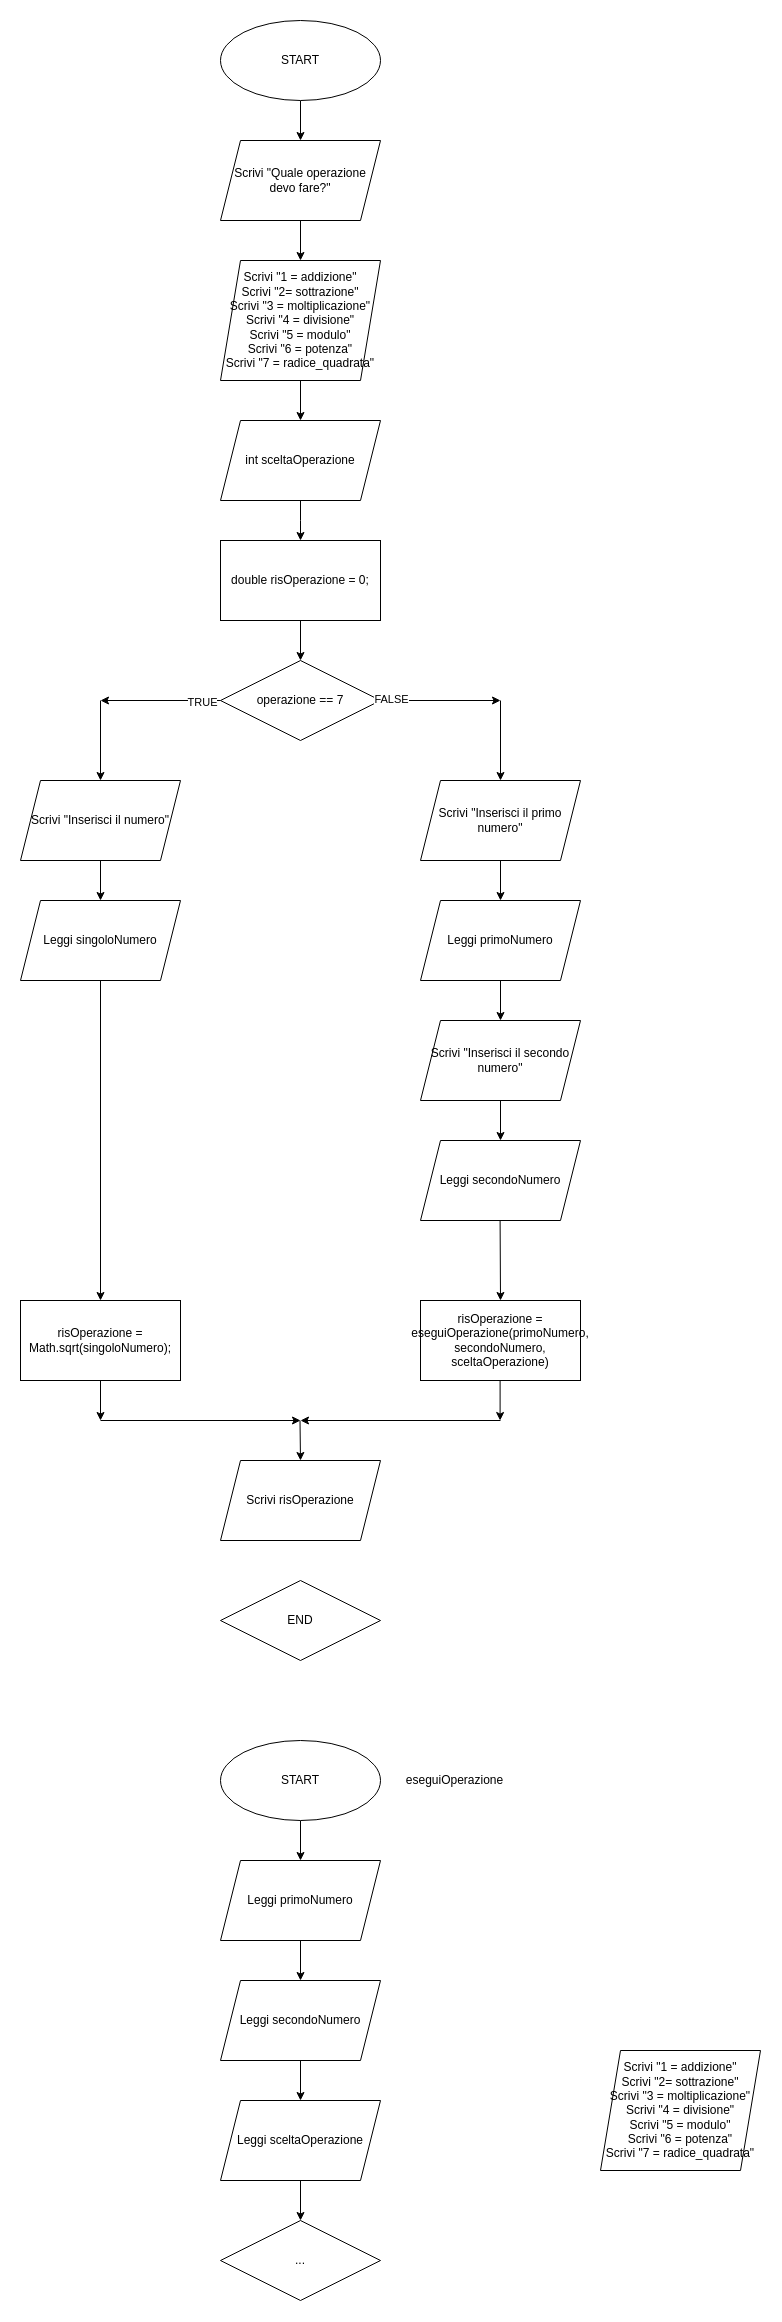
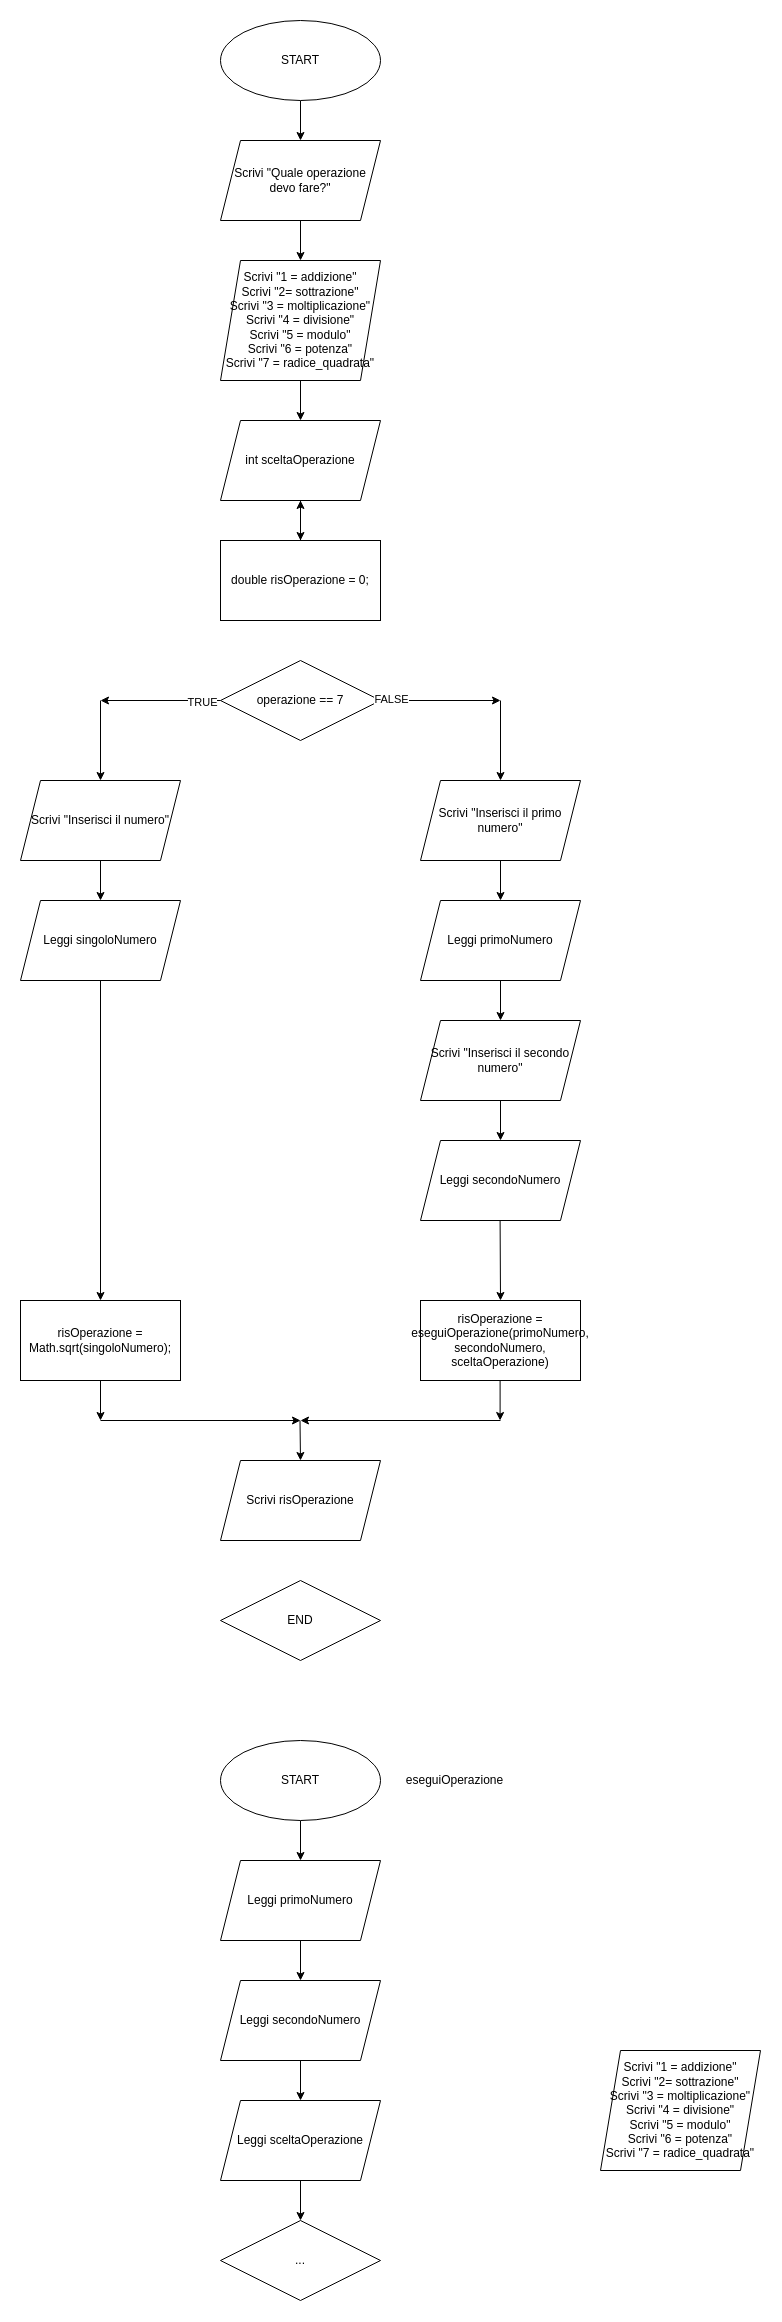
edge "double risOperazione = 0;" -> "operazione == 7": now "double risOperazione = 0;" -> "int sceltaOperazione"
